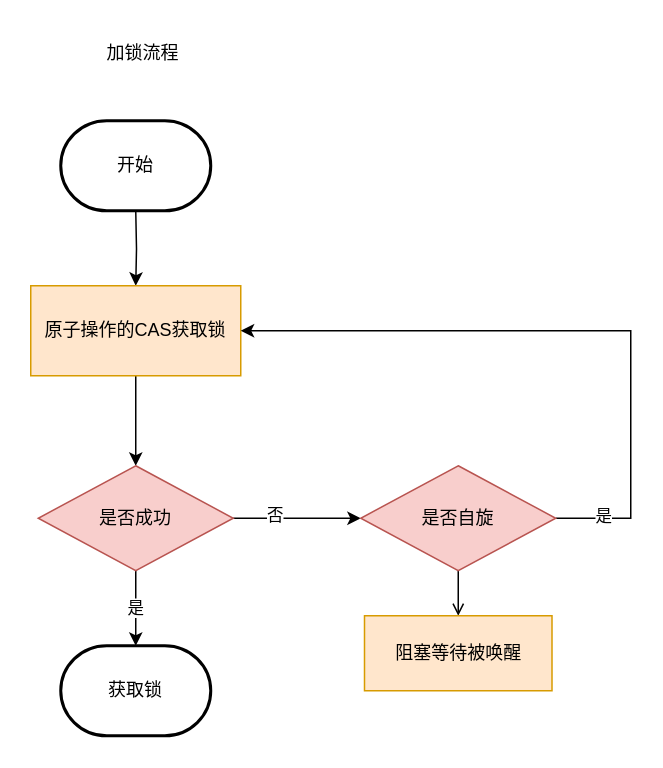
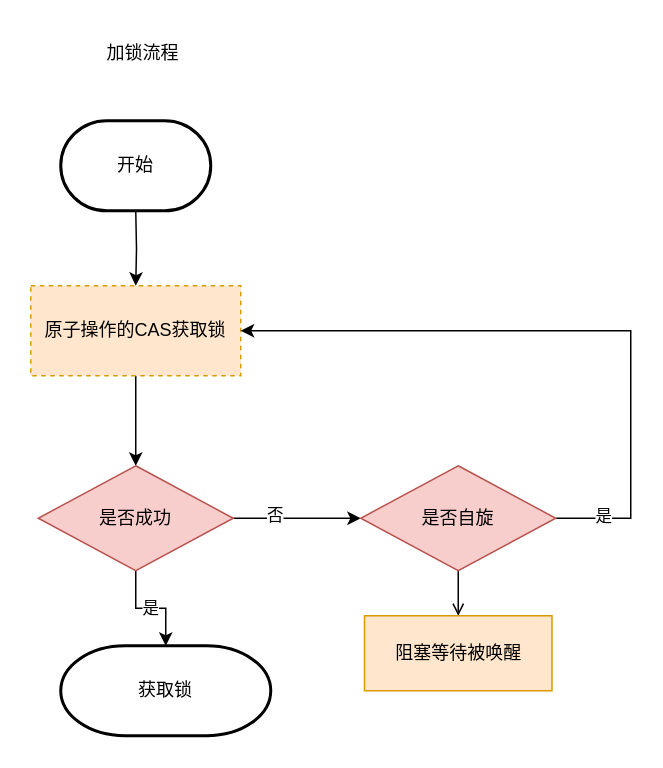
node "原子操作的CAS获取锁": style solid -> dashed
node "获取锁": size 150x90 -> 210x90
